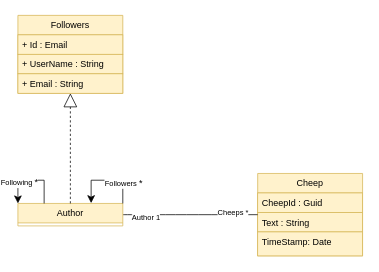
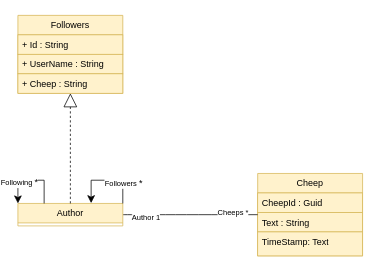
node "+ Id : Email": label "+ Id : Email" -> "+ Id : String"
node "+ Email : String": label "+ Email : String" -> "+ Cheep : String"
node "TimeStamp: Date": label "TimeStamp: Date" -> "TimeStamp: Text"
